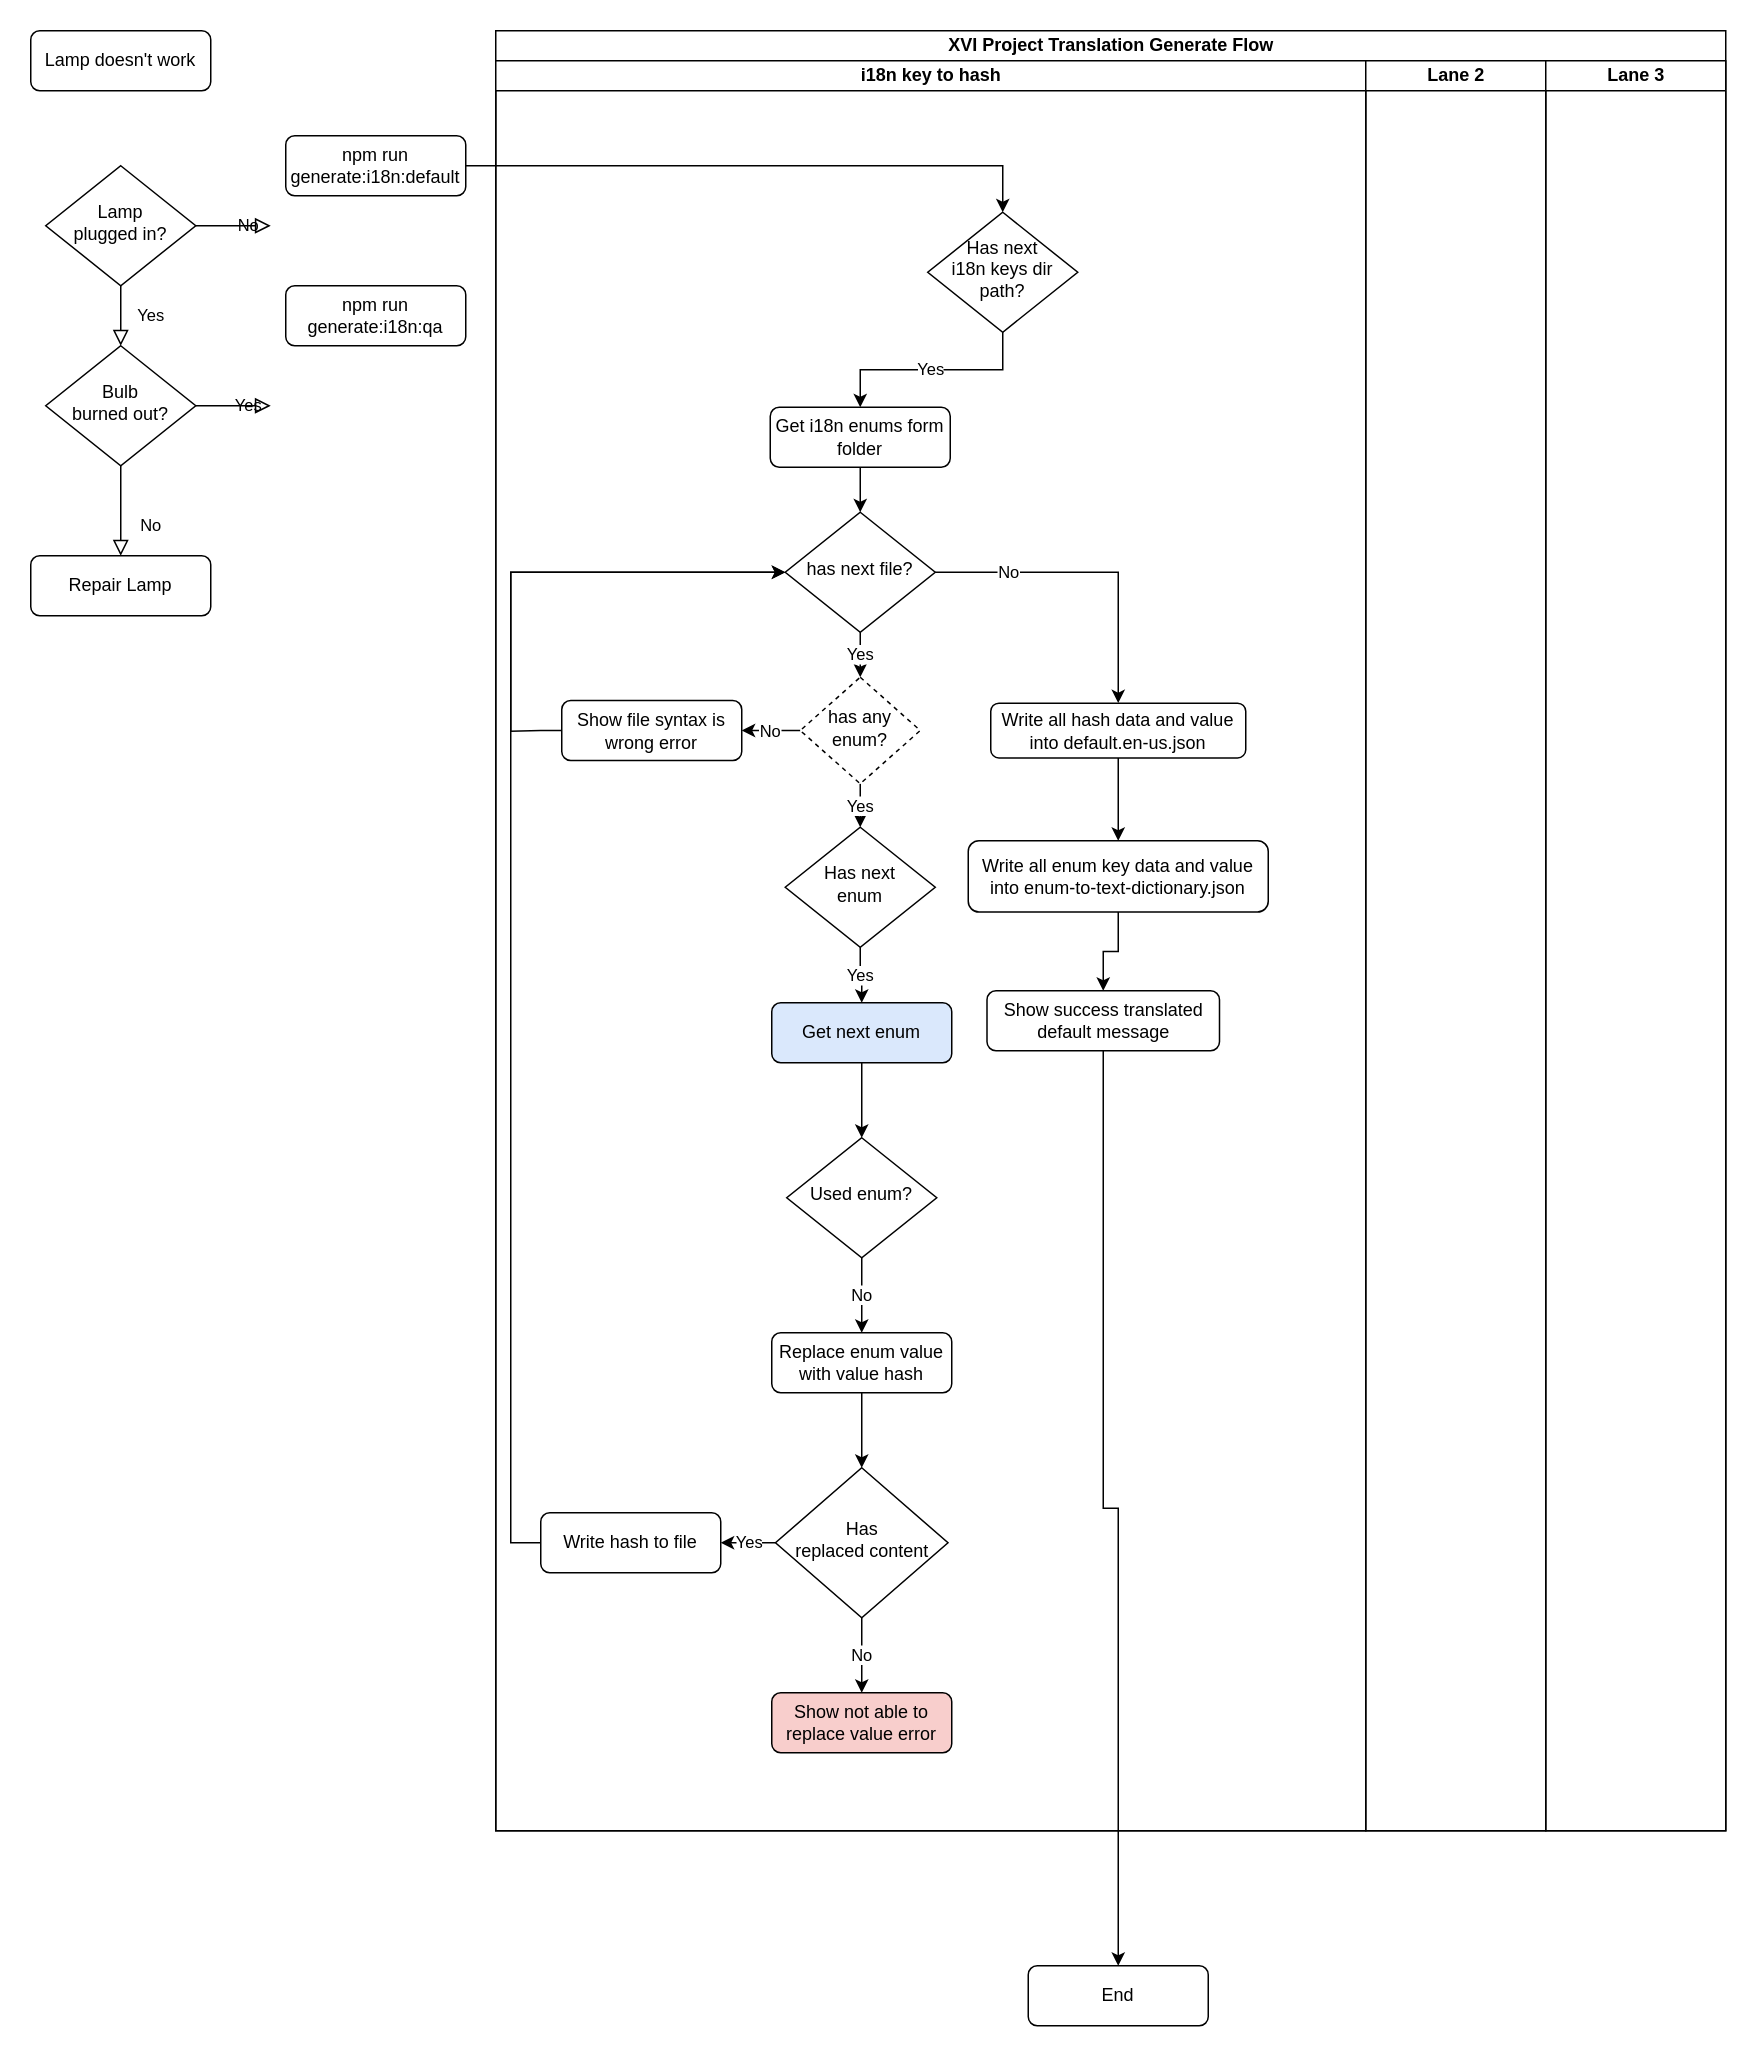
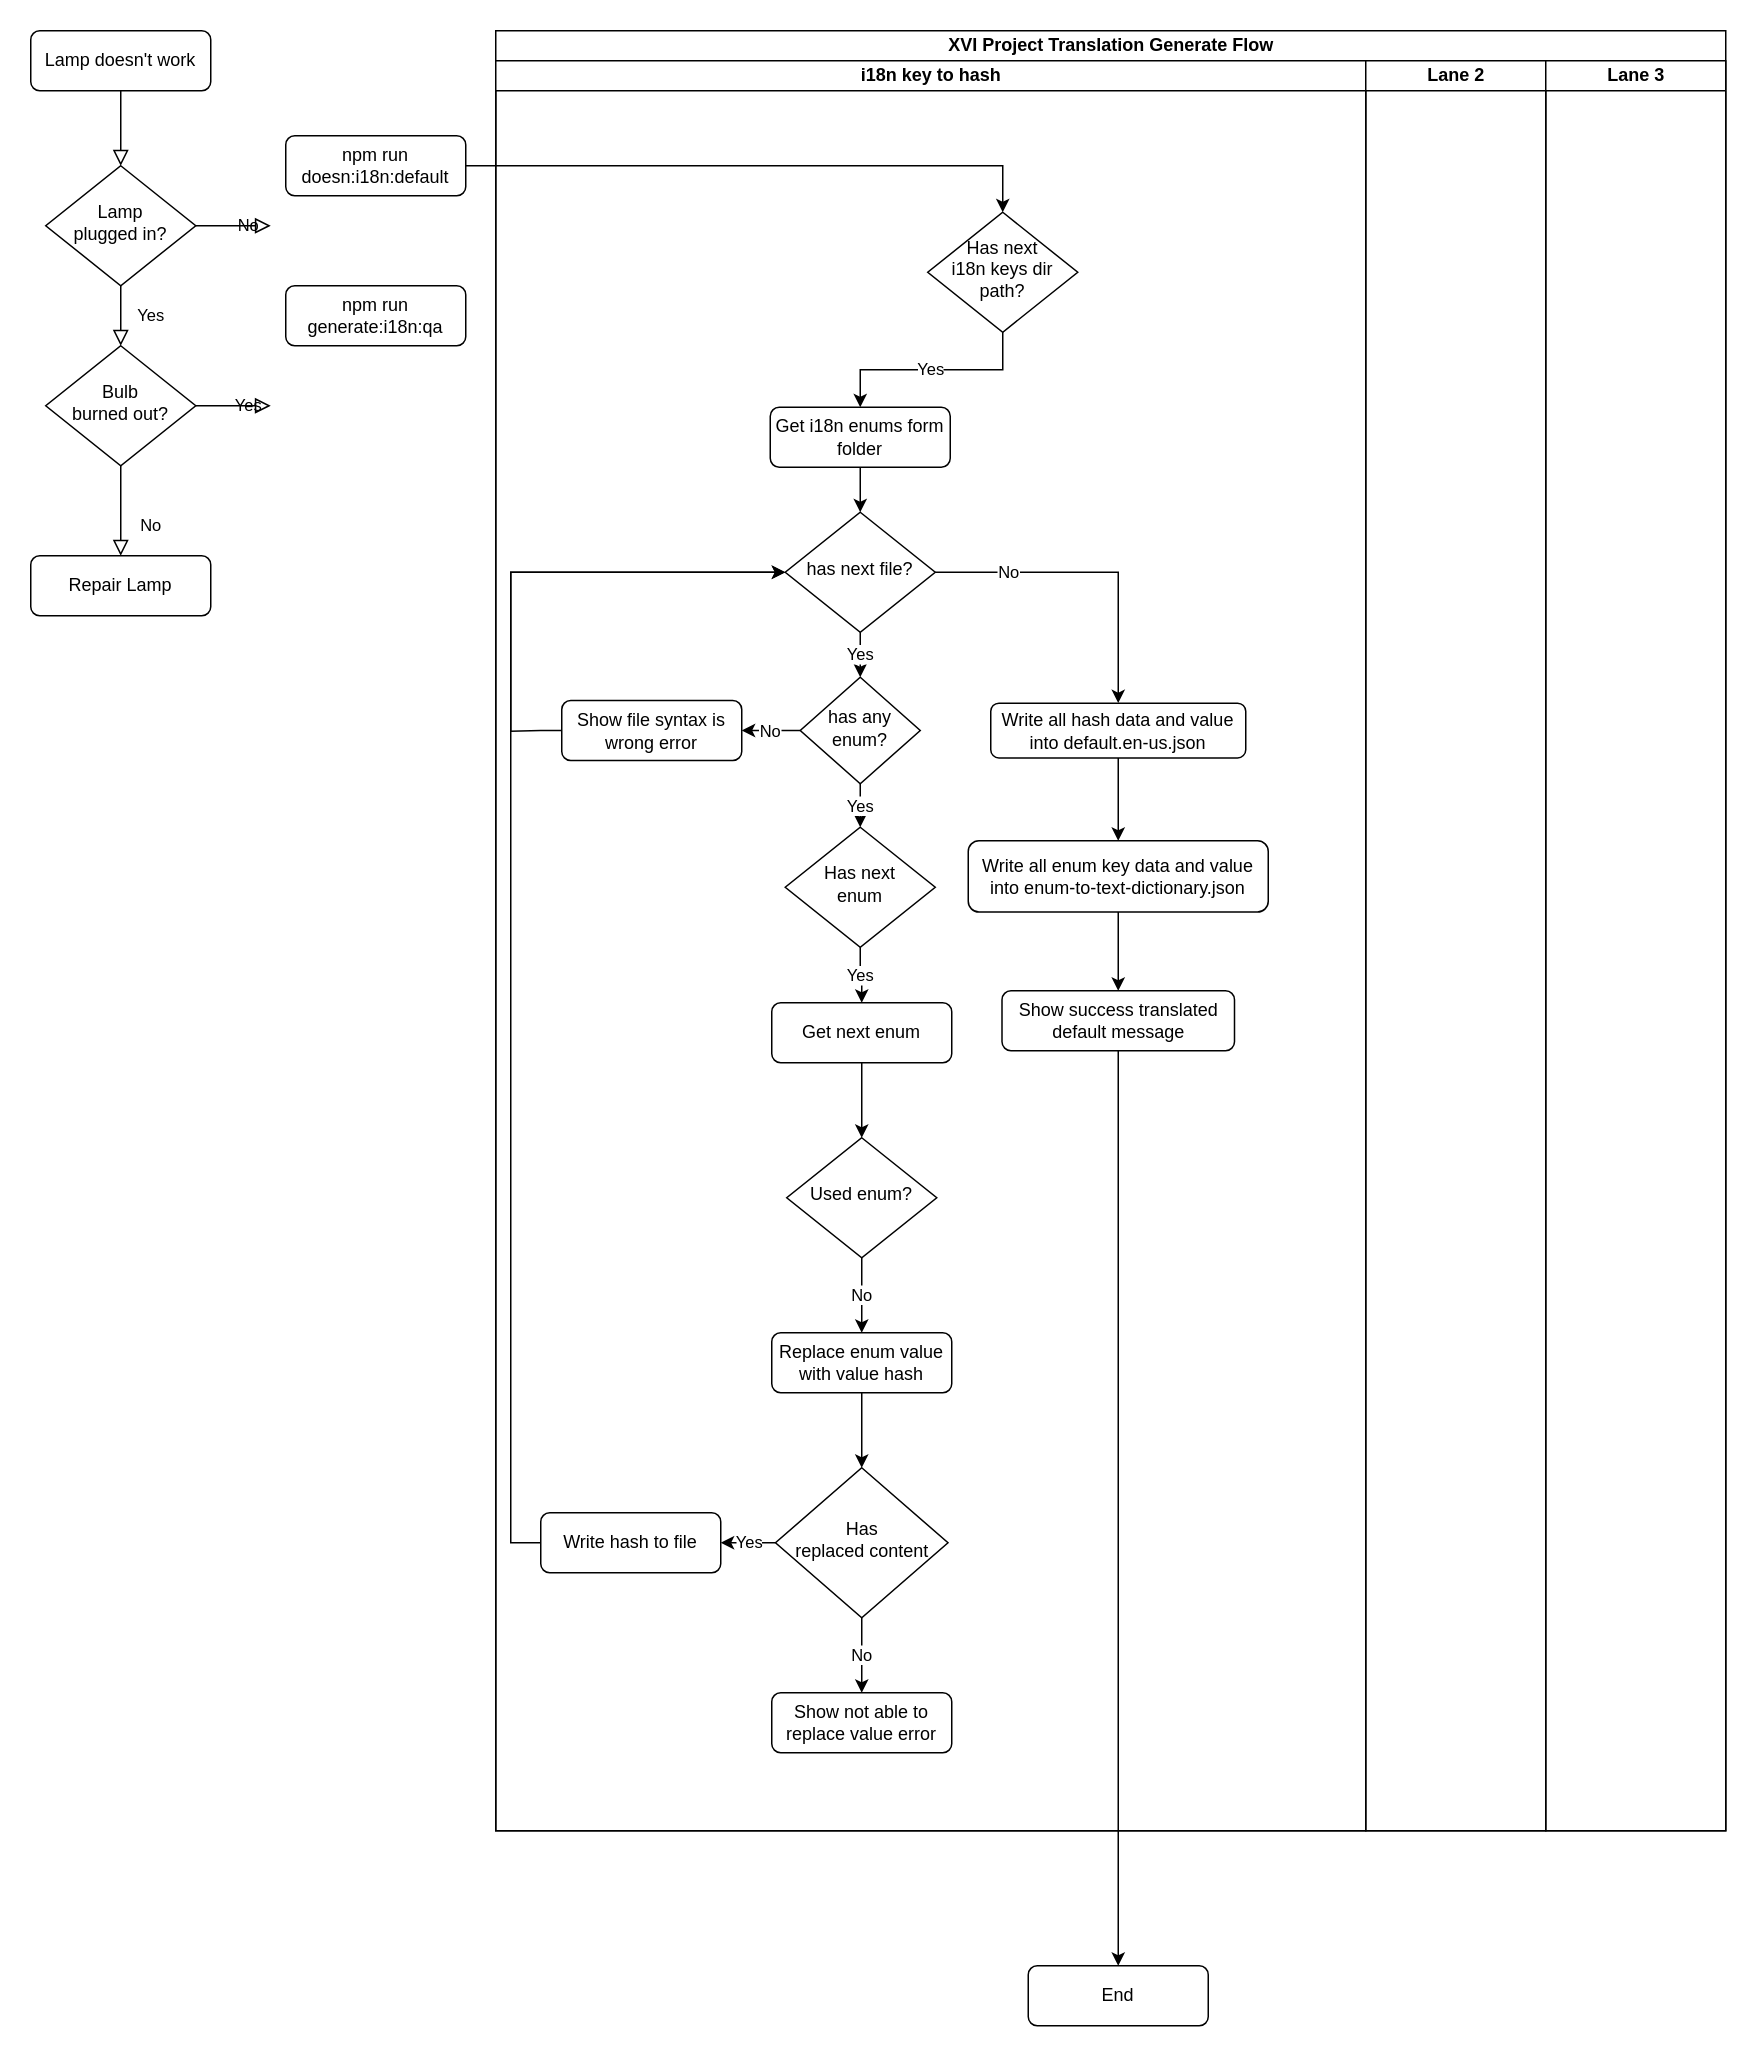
edge "Lamp doesn't work" -> "Lamp plugged in?": added
node "npm run generate:i18n:default": label "npm run generate:i18n:default" -> "npm run doesn:i18n:default"
node "has any enum?": style dashed -> solid
node "Show success translated default message": moved (1103, 1021) -> (1118, 1021)
node "Get next enum": fillcolor #dae8fc -> #ffffff
node "Show not able to replace value error": fillcolor #f8cecc -> #ffffff
